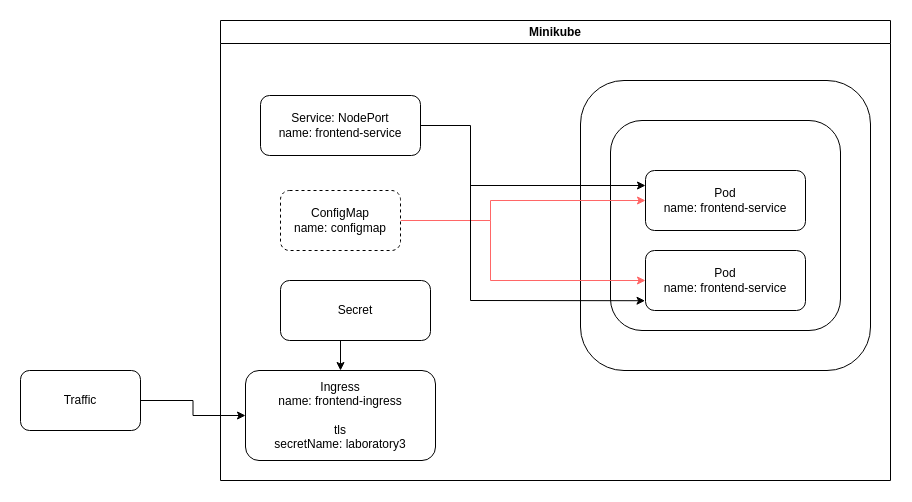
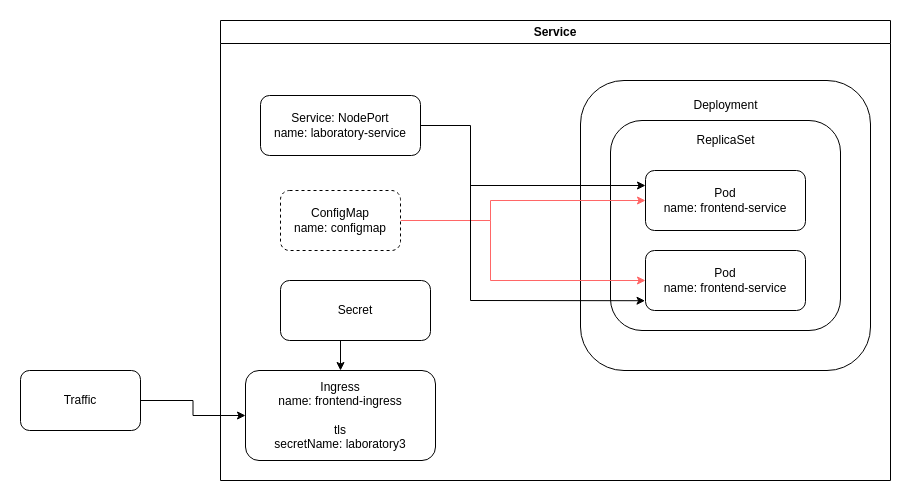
node "Minikube": label "Minikube" -> "Service"
node "Deployment": added
node "Service: NodePort name: frontend-service": label "Service: NodePort name: frontend-service" -> "Service: NodePort name: laboratory-service"
node "ReplicaSet": added
